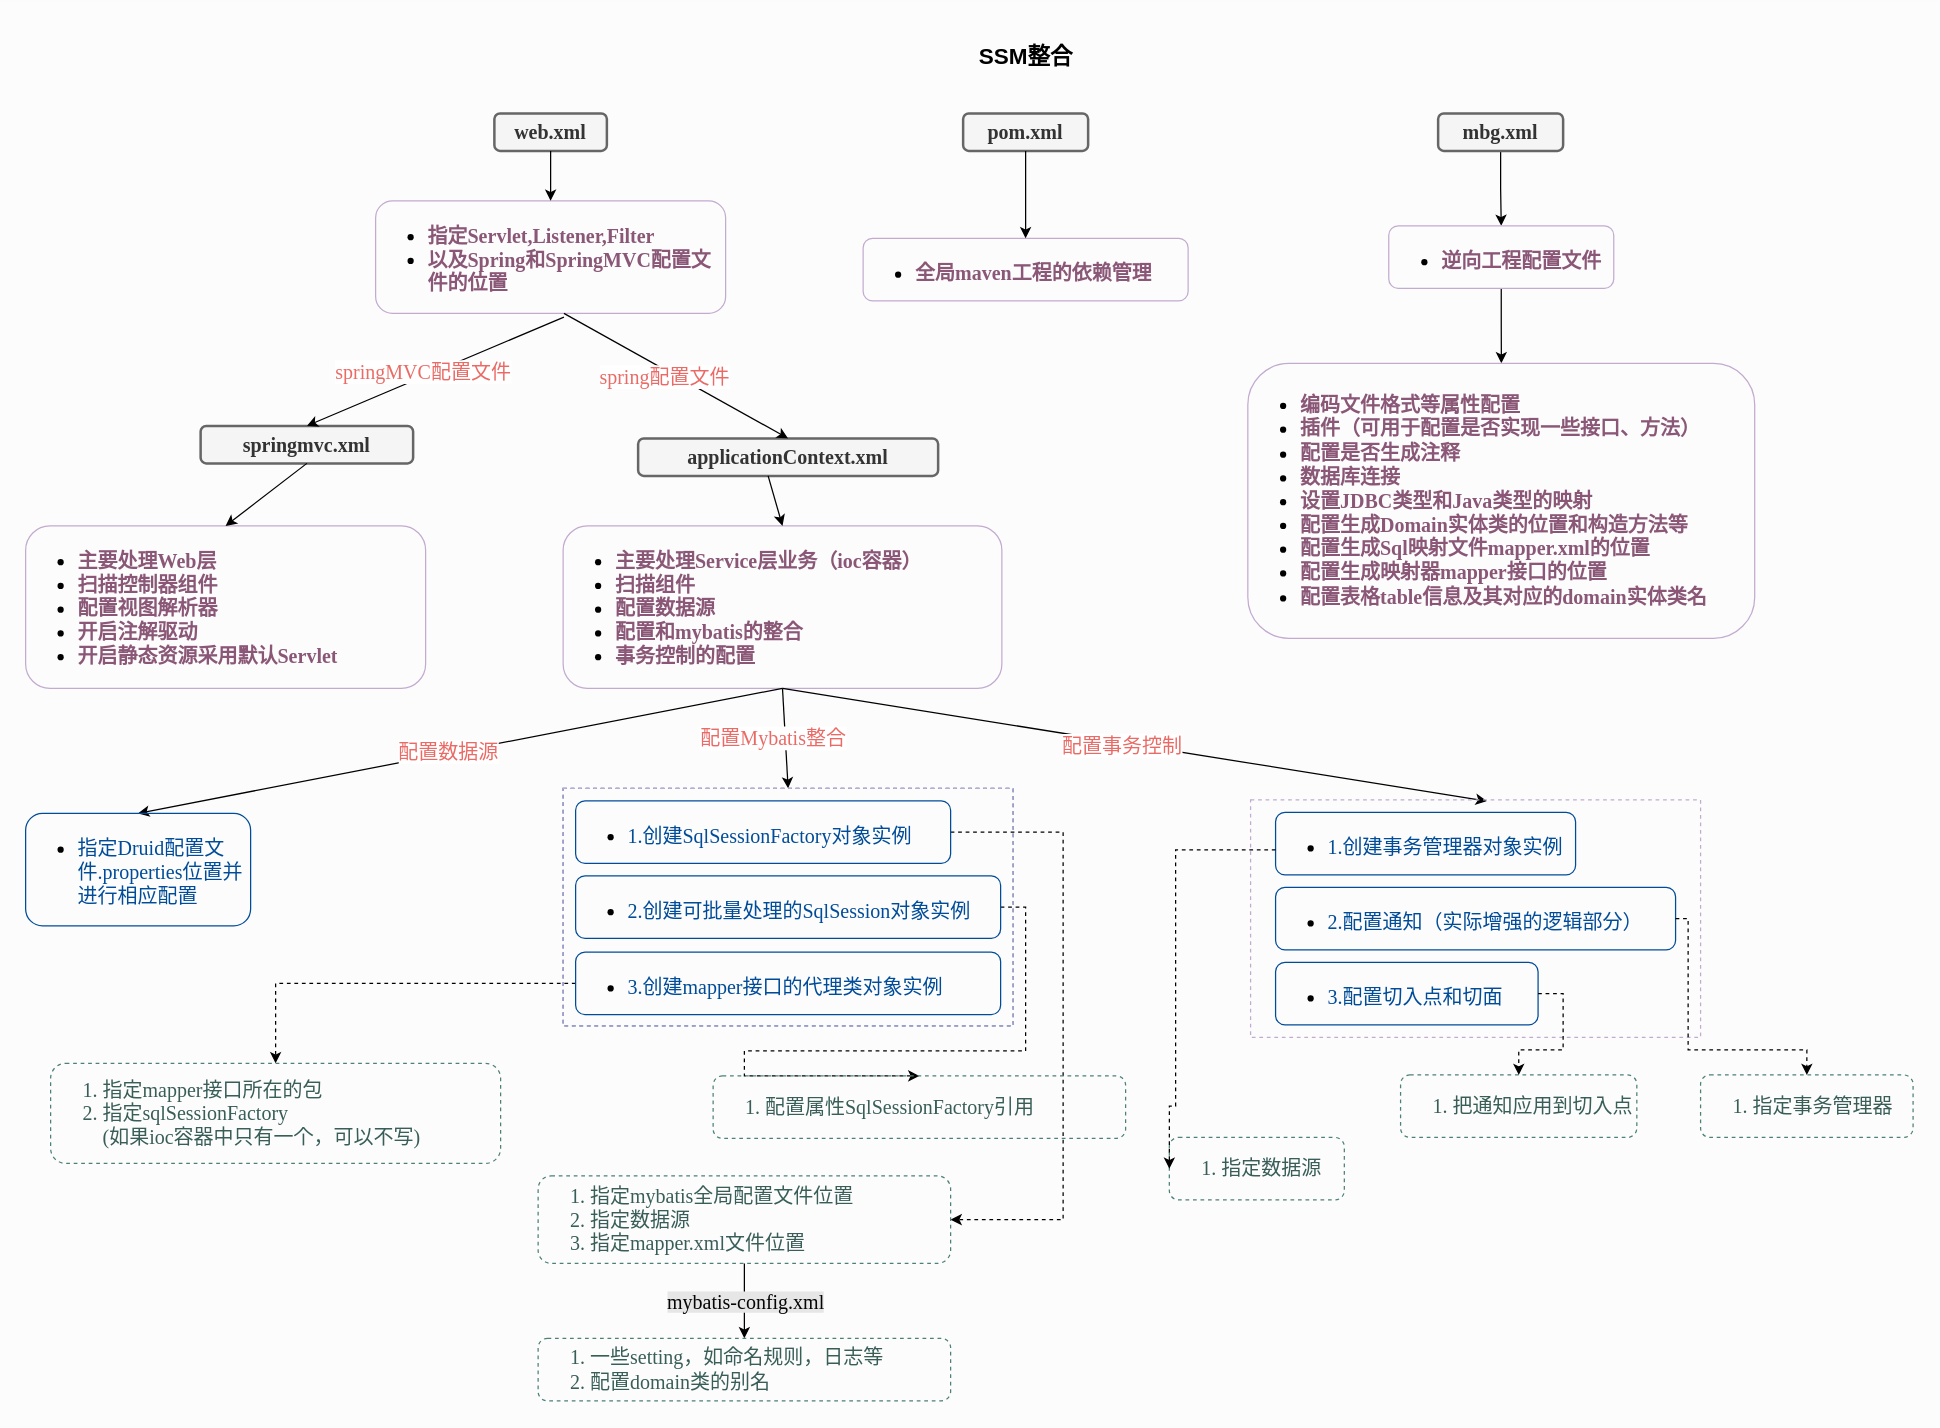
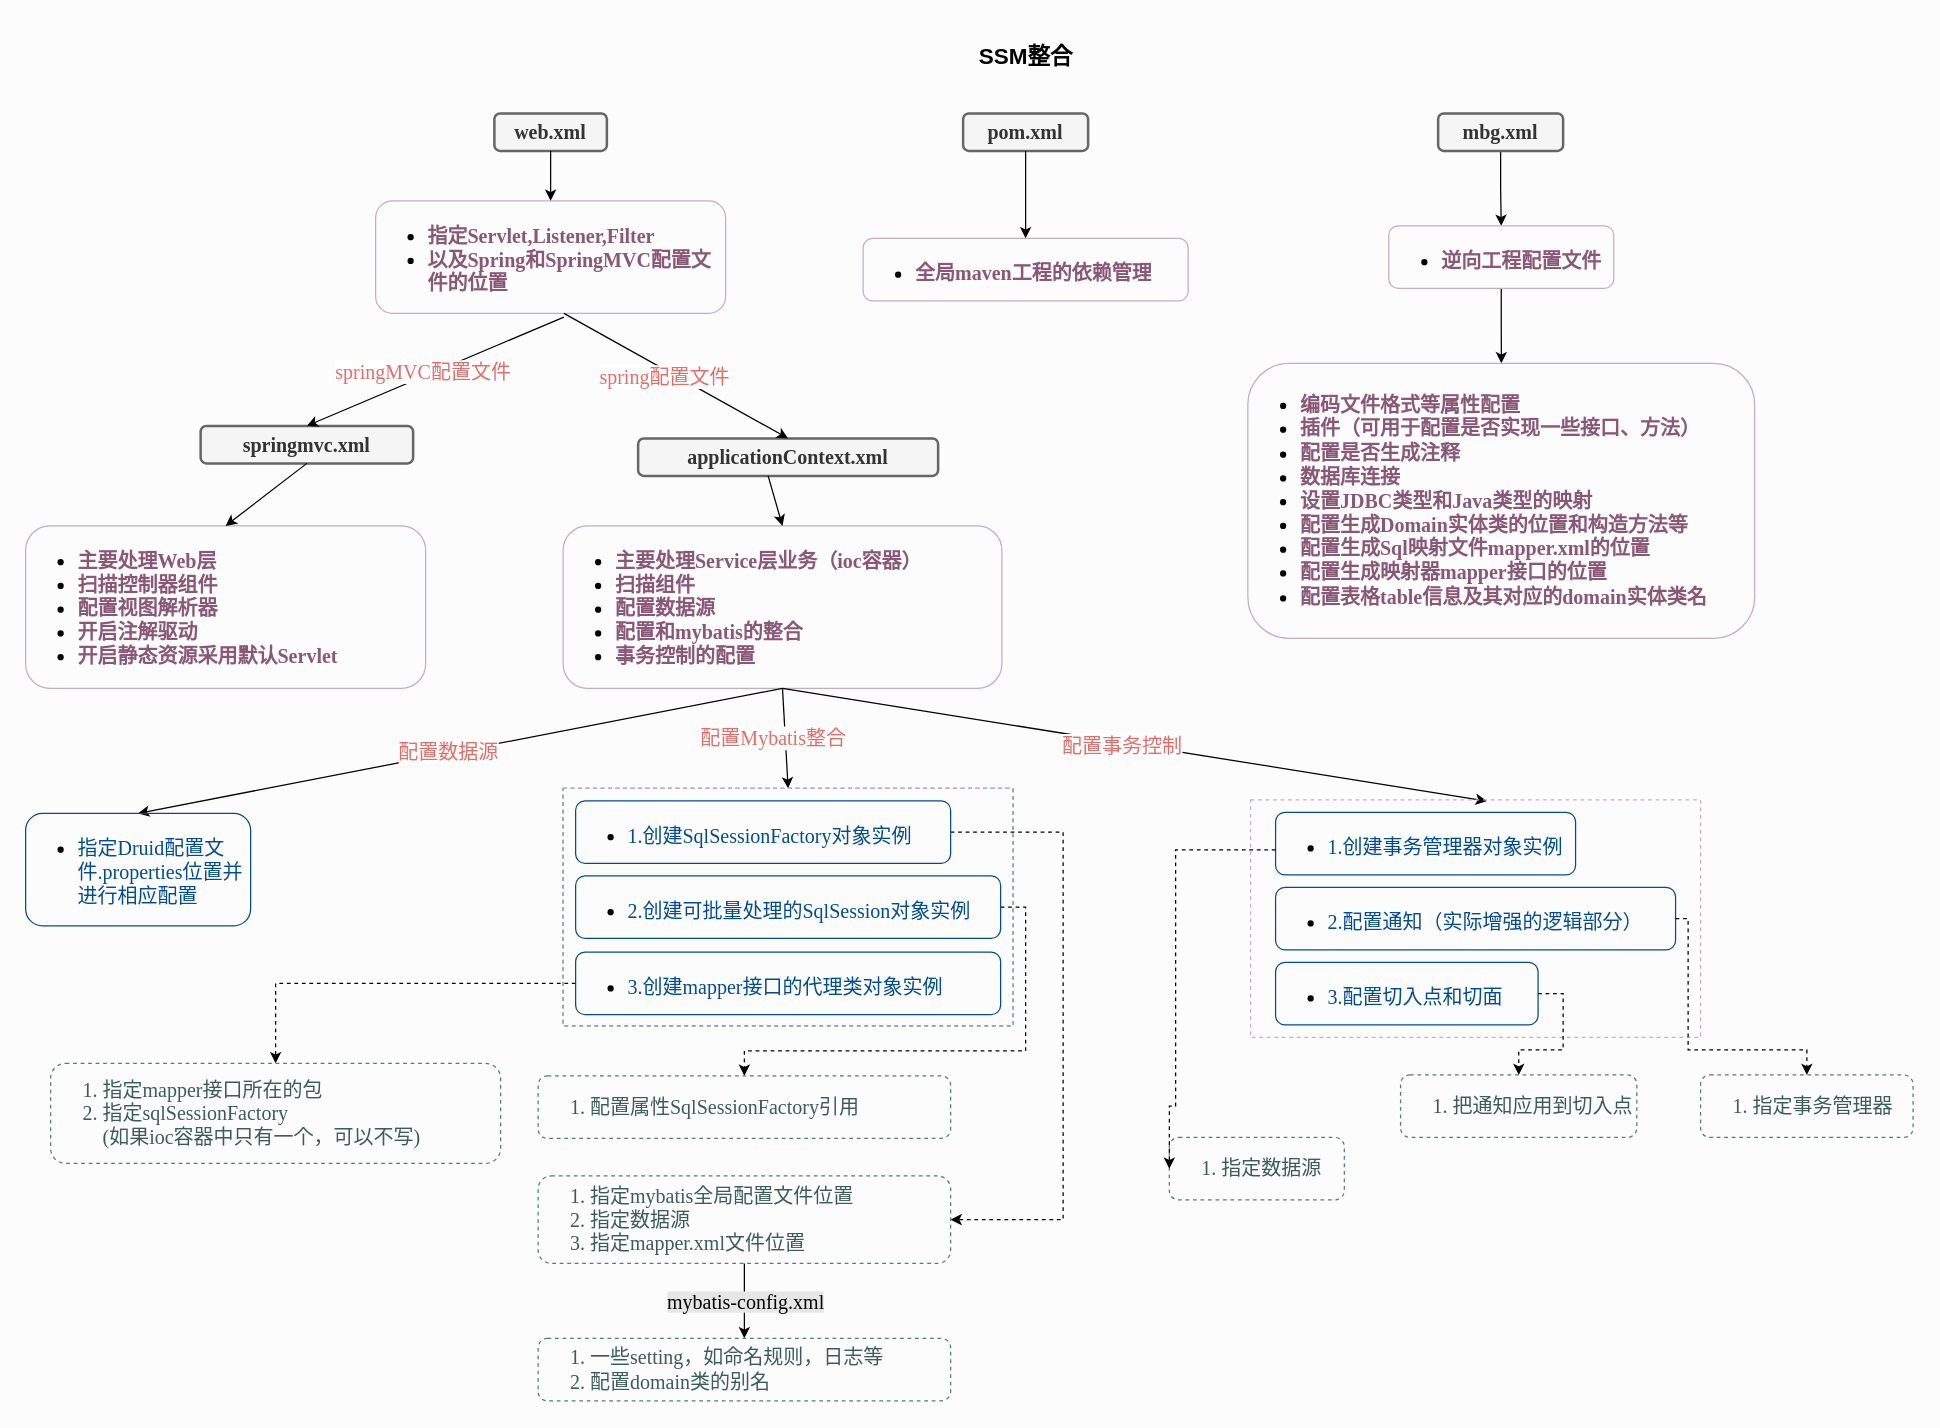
node "配置属性SqlSessionFactory引用": moved (919, 1107) -> (744, 1107)
